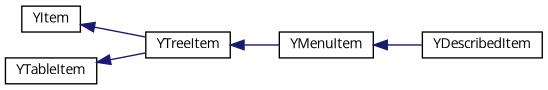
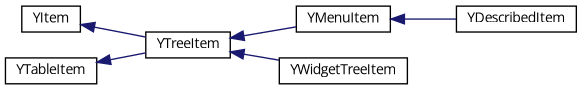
node "YWidgetTreeItem": added
